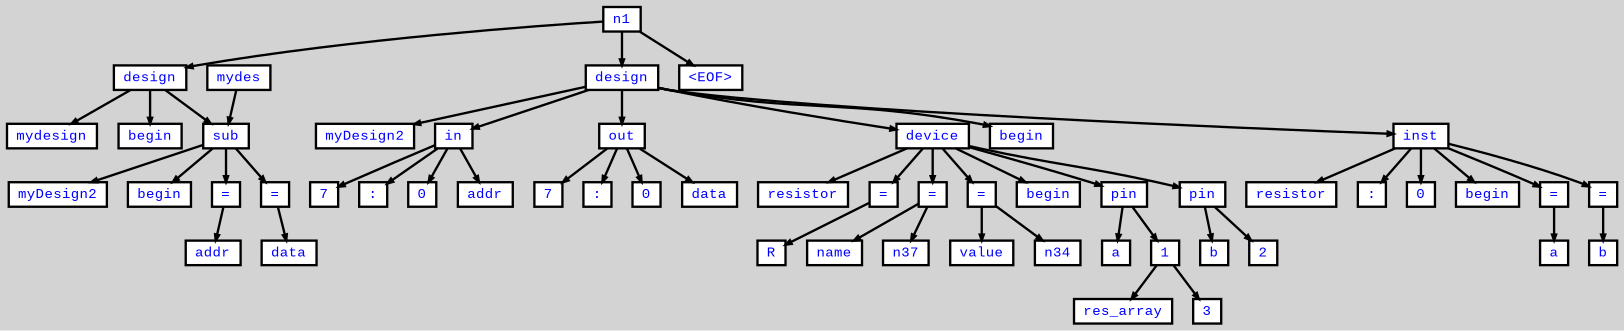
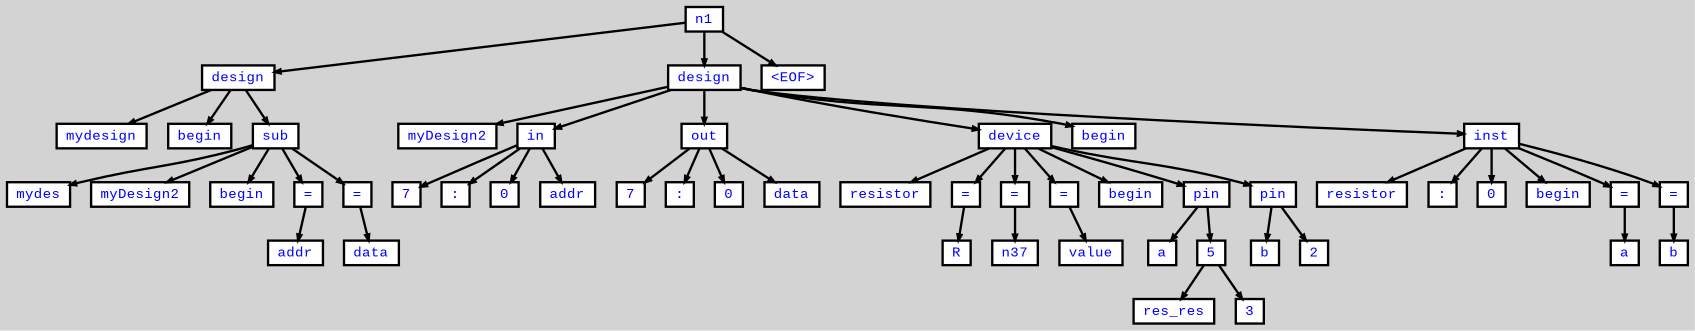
edge "mydes" -> "sub": reversed
node "name": removed
node "n34": removed
node "1": label "1" -> "5"
node "res_array": label "res_array" -> "res_res"
